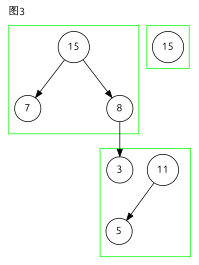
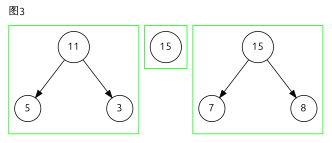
edge "8" -> "3": now "11" -> "3"
